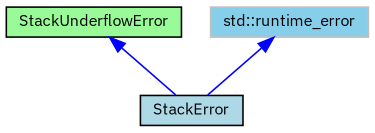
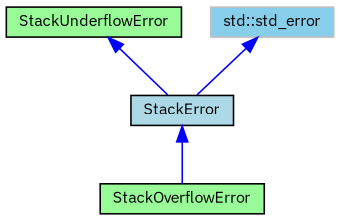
node "std::runtime_error": label "std::runtime_error" -> "std::std_error"
node "StackOverflowError": added
